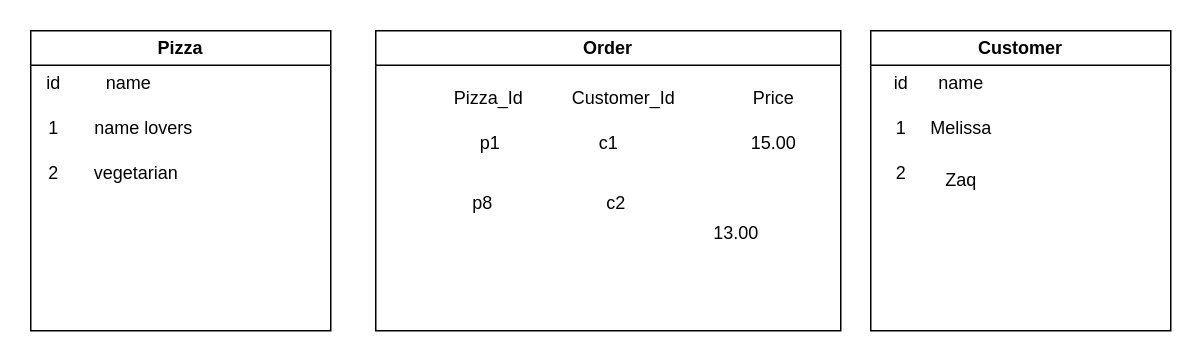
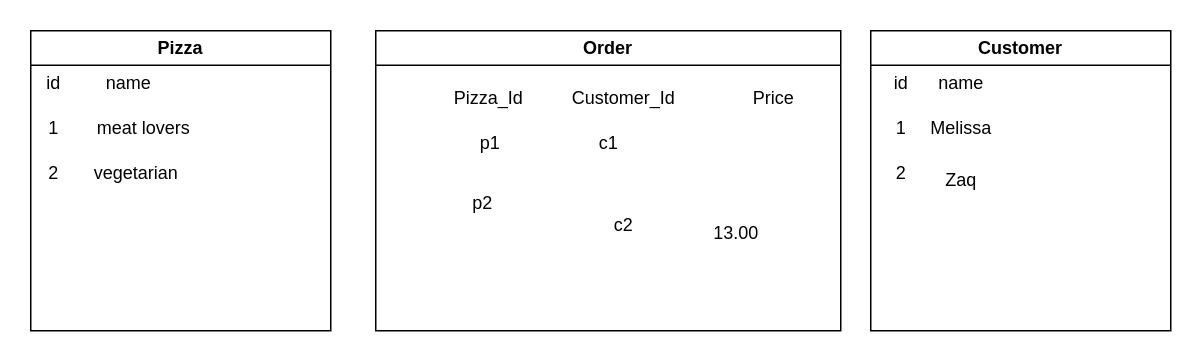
node "name lovers": label "name lovers" -> "meat lovers"
node "15.00": removed
node "p8": label "p8" -> "p2"
node "c2": moved (616, 203) -> (623, 226)
